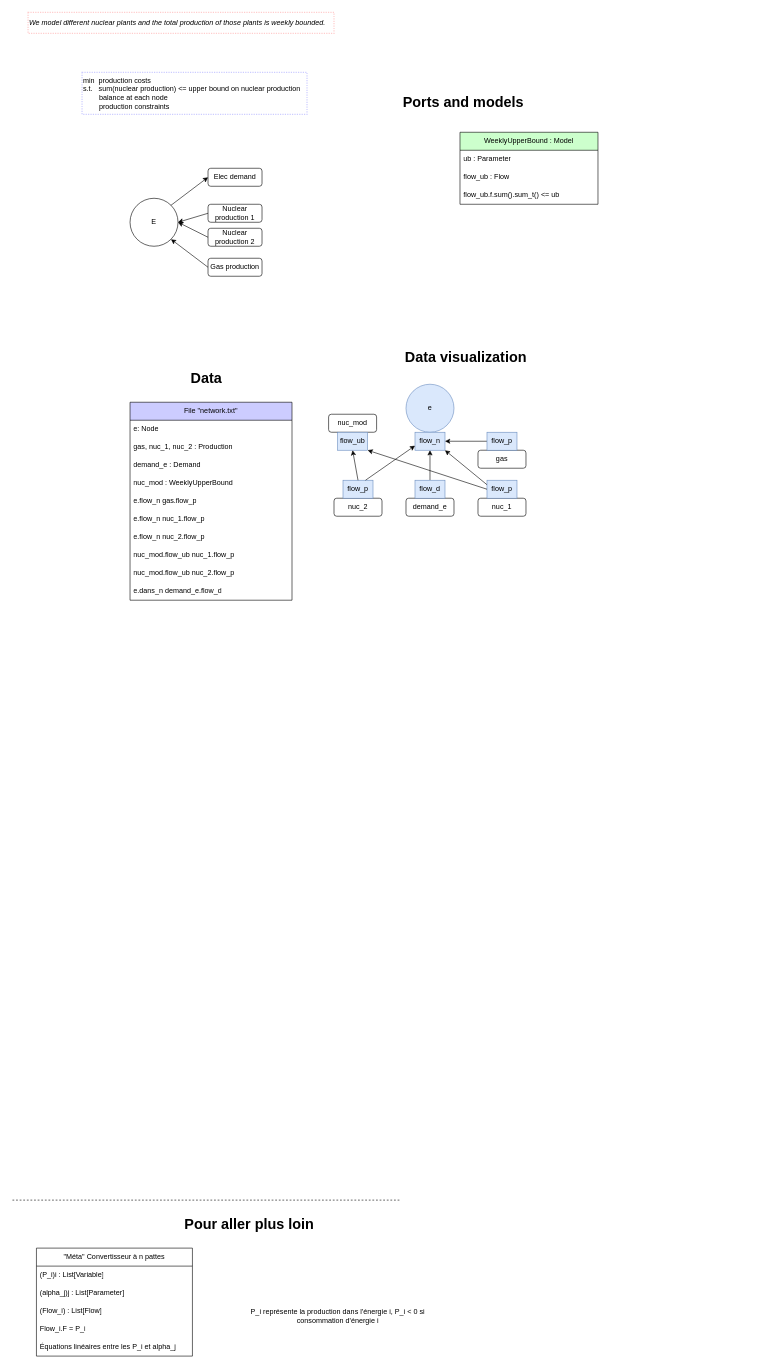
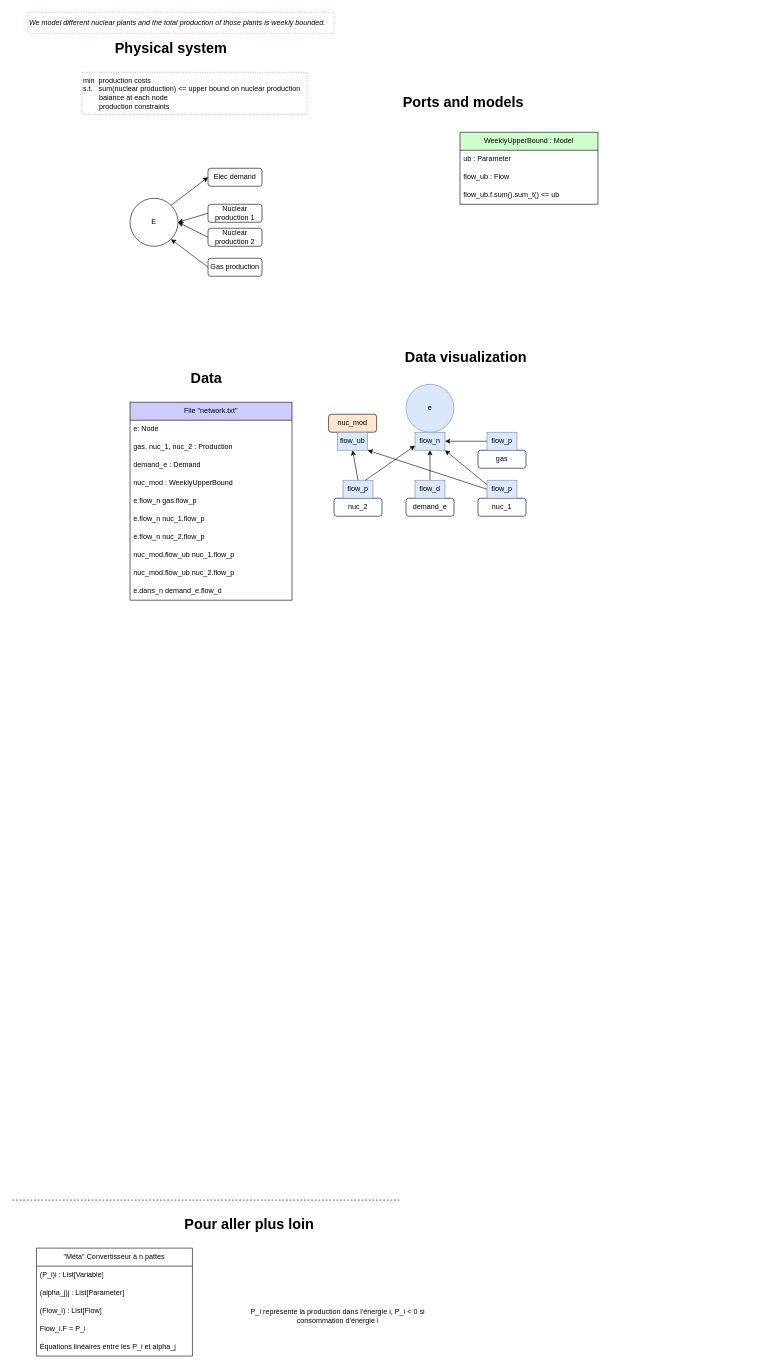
node "Physical system": added
node "nuc_mod": fillcolor #ffffff -> #ffe6cc
